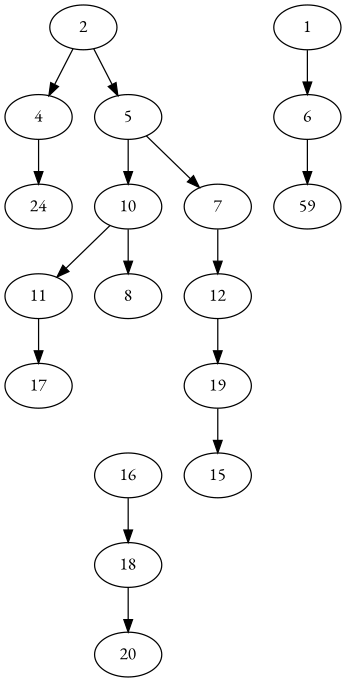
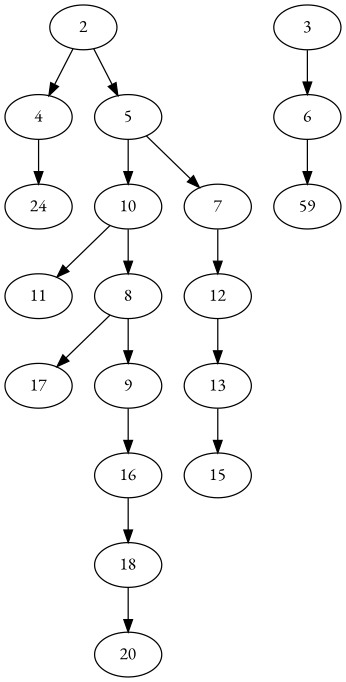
node "1": label "1" -> "3"
edge "11" -> "17": now "8" -> "17"
node "9": added
node "19": label "19" -> "13"
